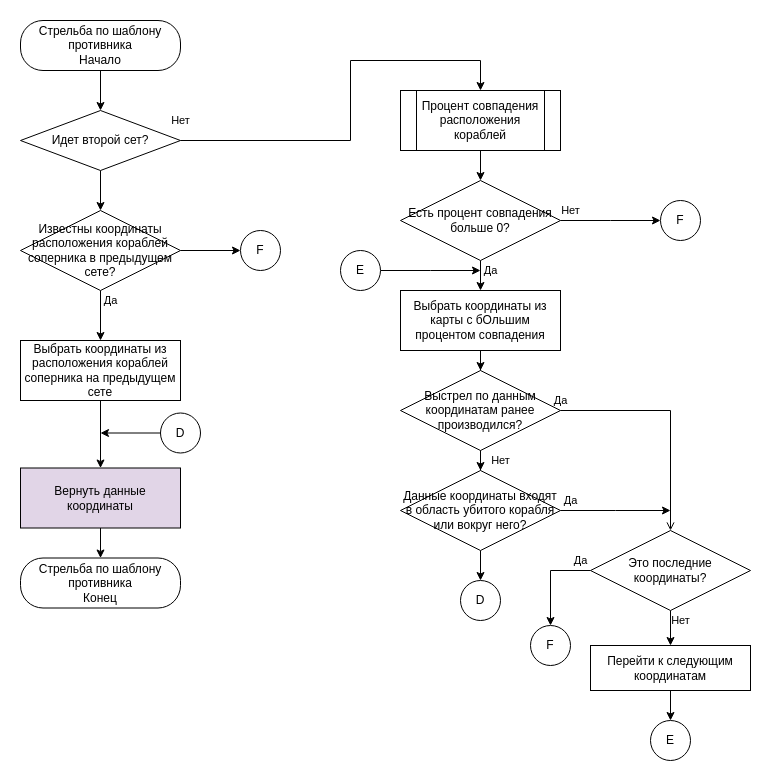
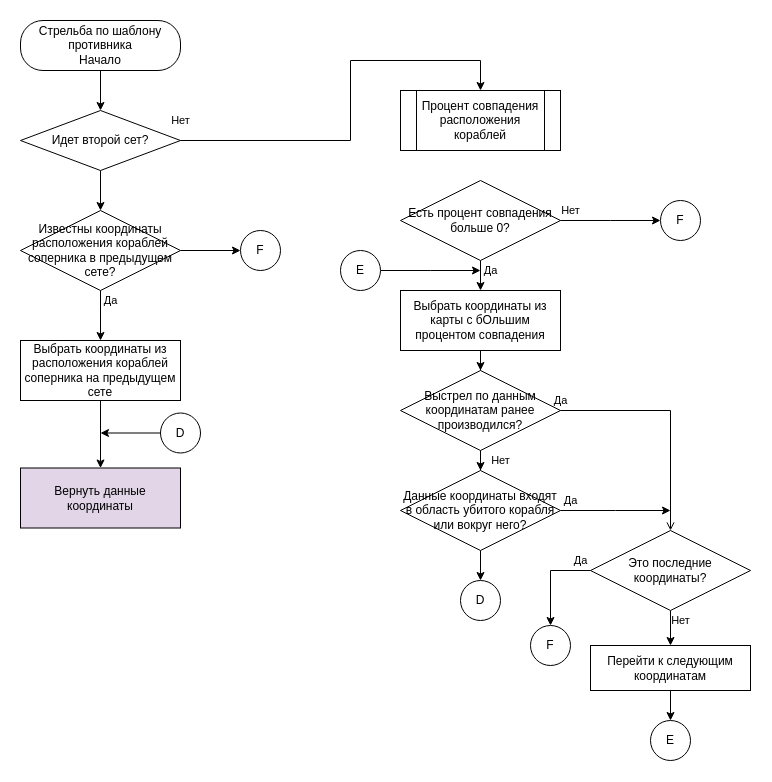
edge "Процент совпадения расположения кораблей" -> "Есть процент совпадения больше 0?": removed
edge "Вернуть данные координаты" -> "Стрельба по шаблону противника Конец": removed
node "Стрельба по шаблону противника Конец": removed
